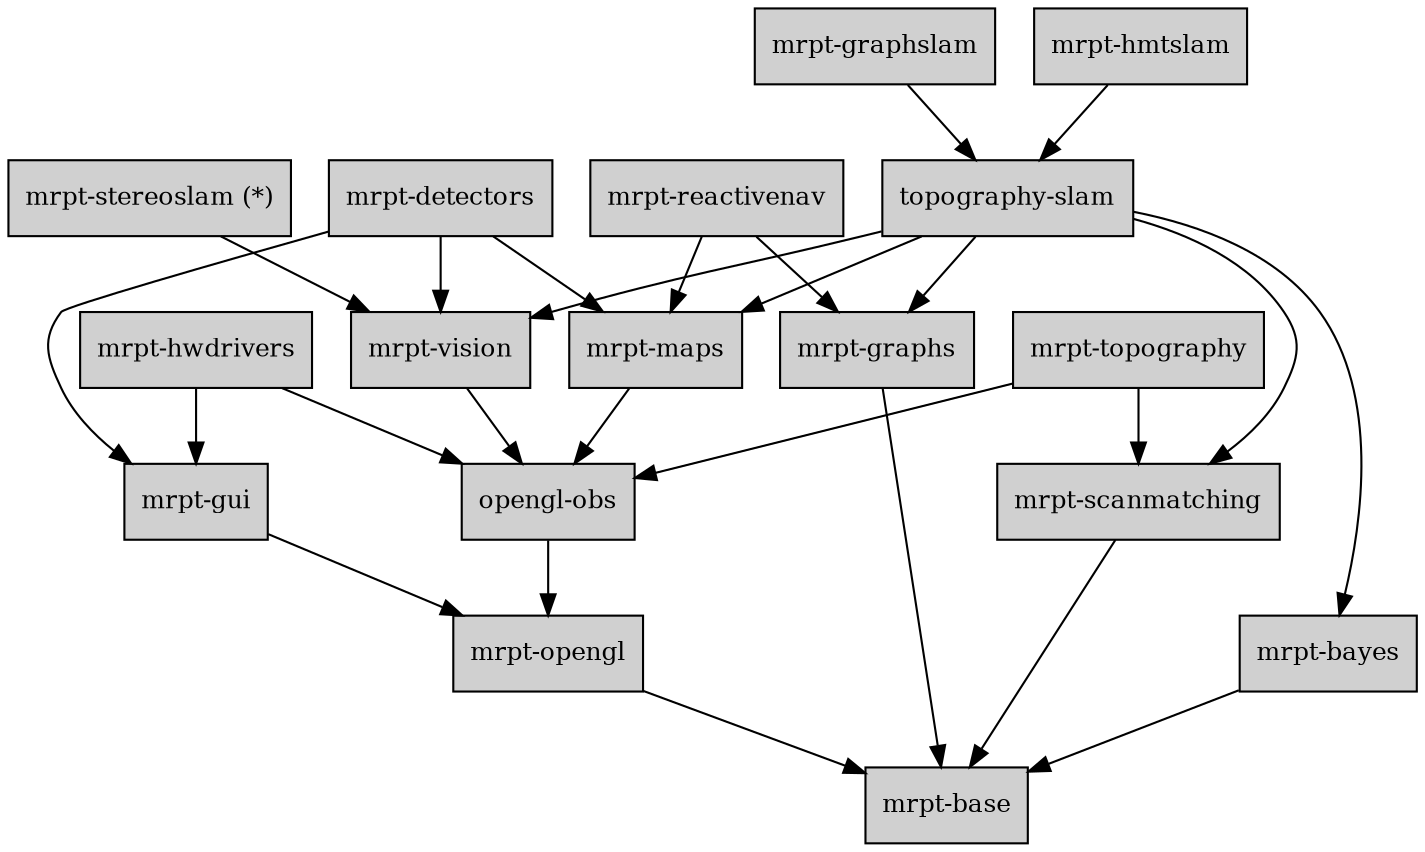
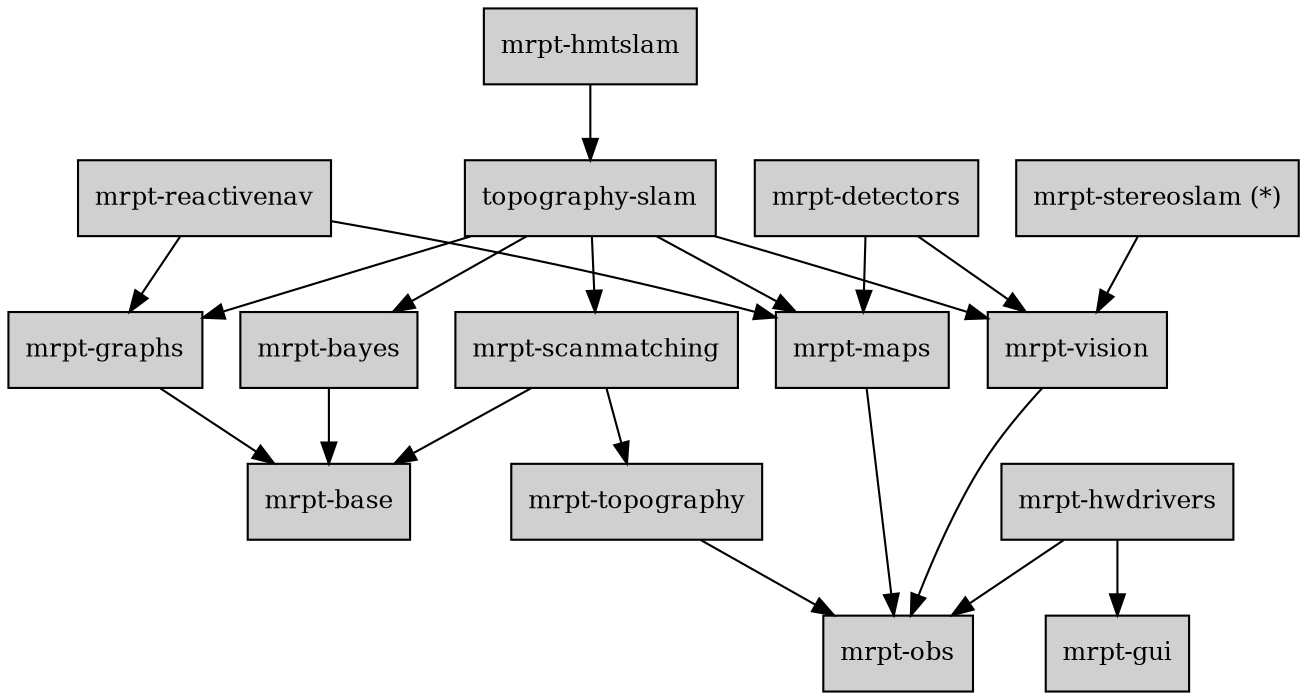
node "mrpt-graphslam": removed
edge "mrpt-detectors" -> "mrpt-gui": removed
edge "mrpt-topography" -> "mrpt-scanmatching": reversed
node "opengl-obs": label "opengl-obs" -> "mrpt-obs"
node "mrpt-opengl": removed
